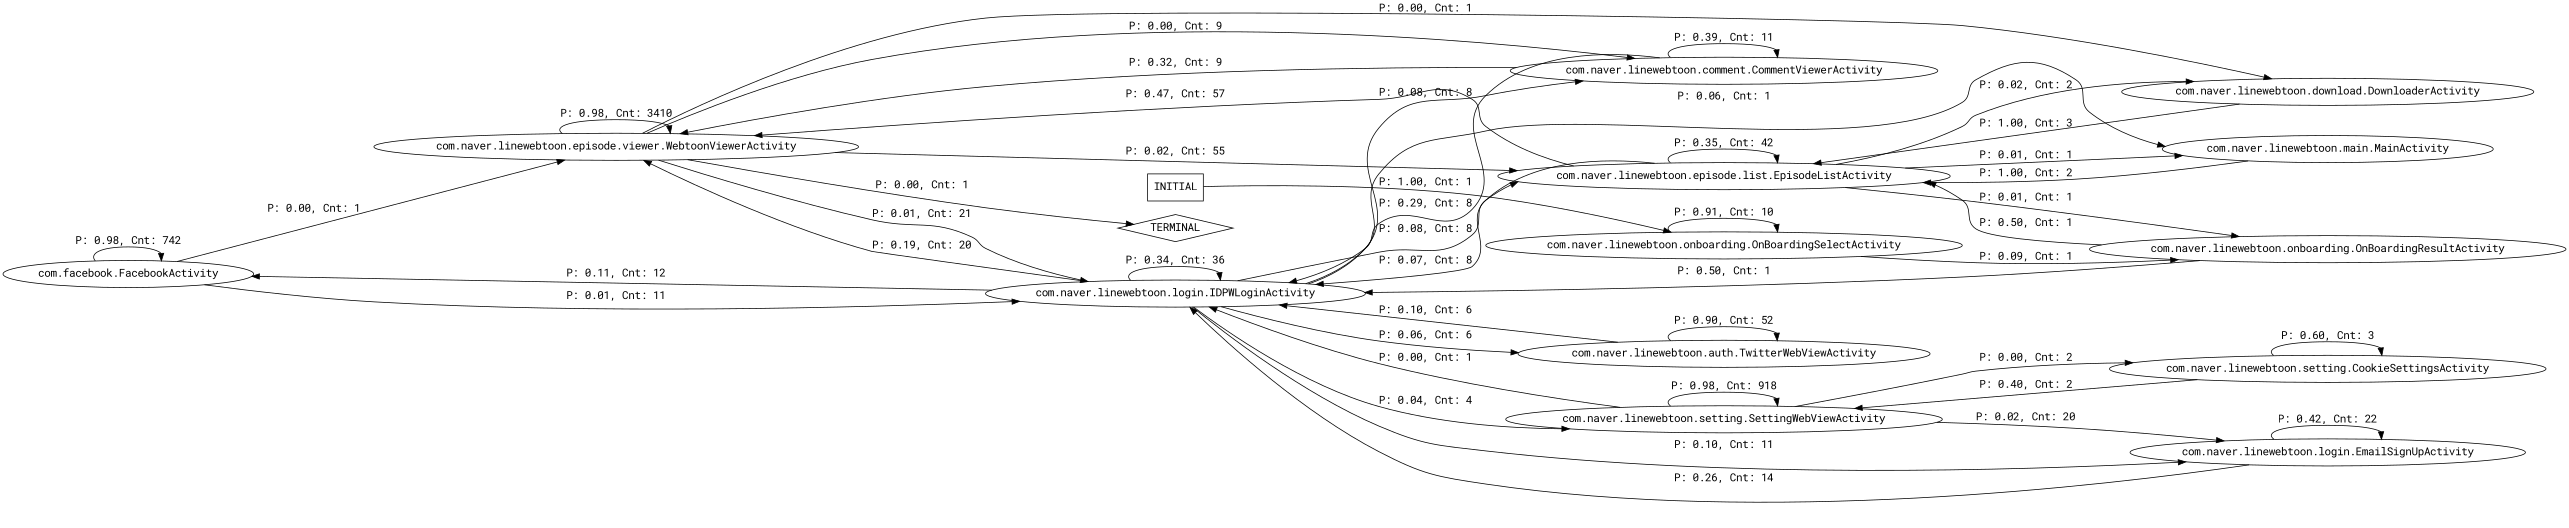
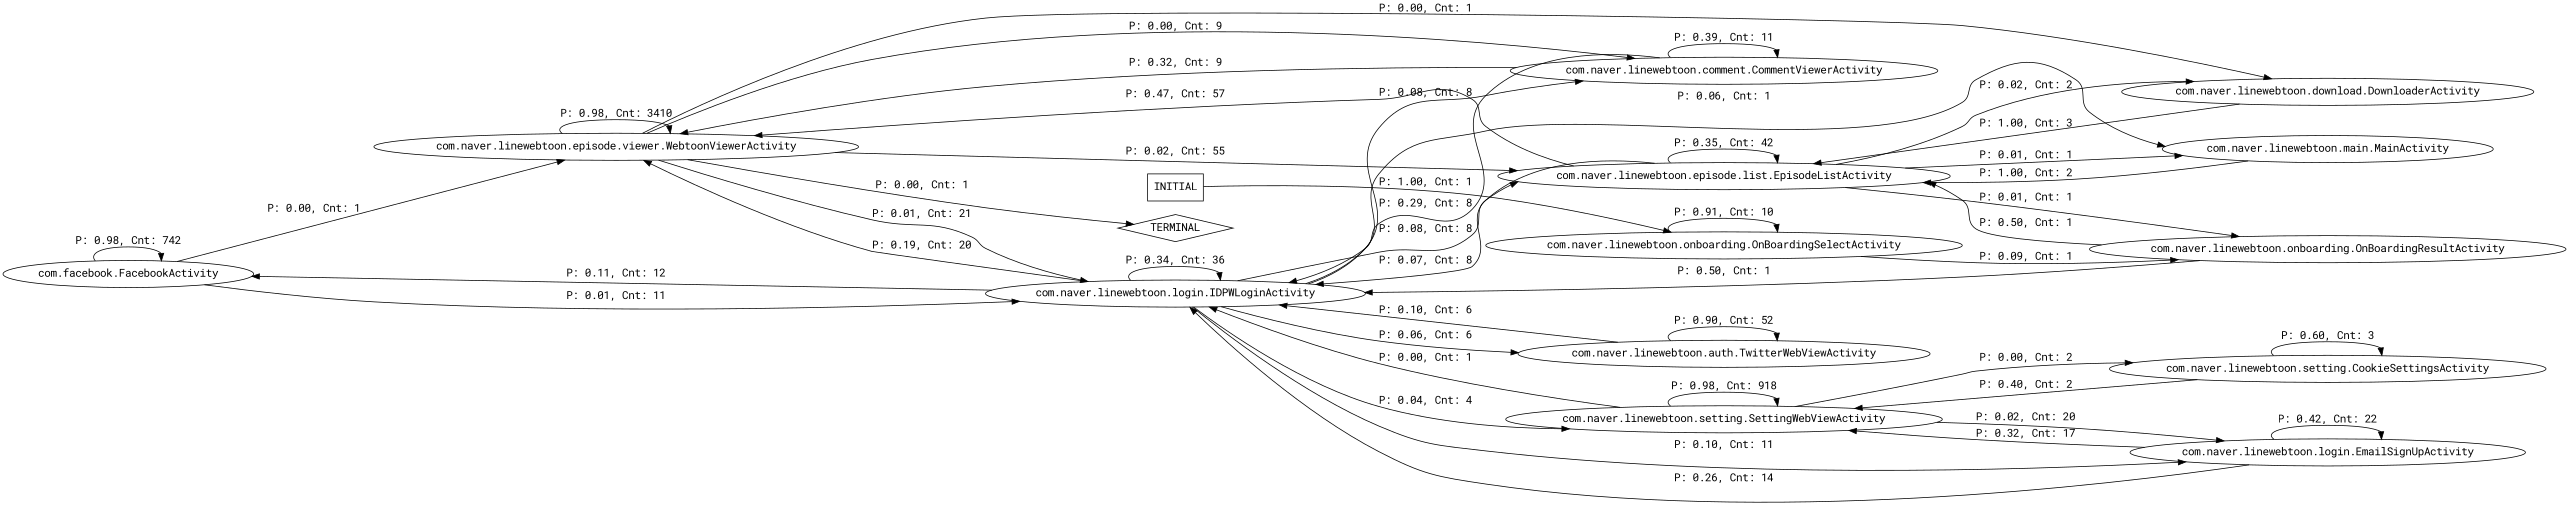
edge "com.naver.linewebtoon.login.EmailSignUpActivity" -> "com.naver.linewebtoon.setting.SettingWebViewActivity": added, label "P: 0.32, Cnt: 17"
